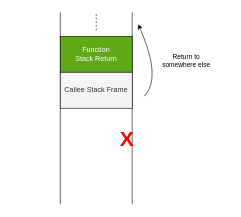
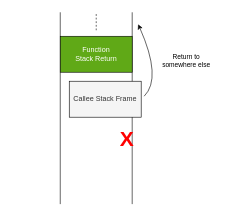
node "Callee Stack Frame": moved (96, 90) -> (105, 99)
